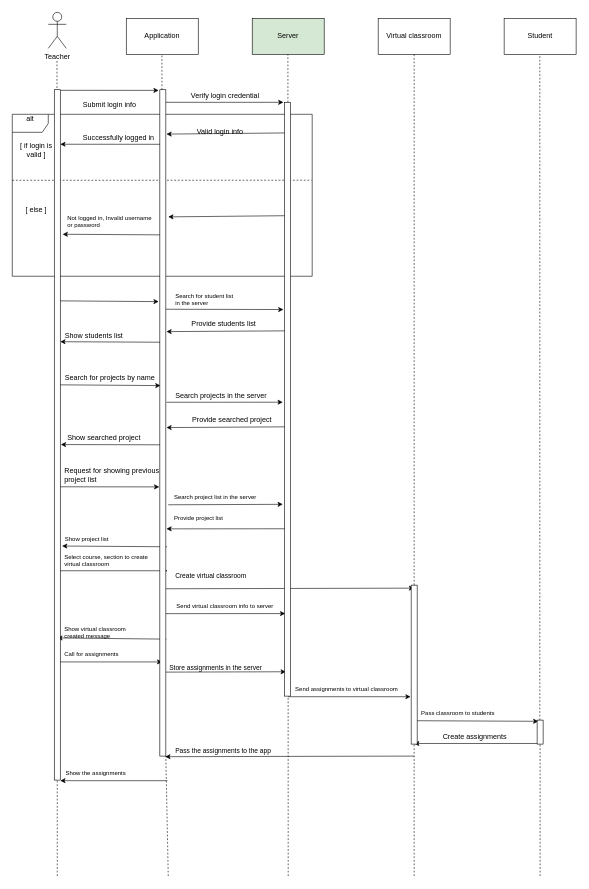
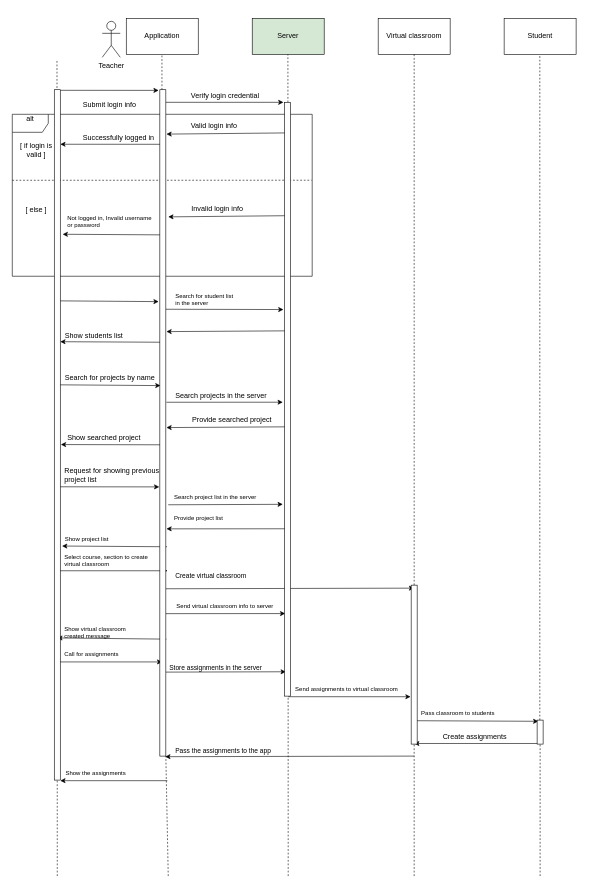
node "Teacher": moved (57, 30) -> (111, 39)
node "Valid login info": moved (223, 132) -> (217, 126)
node "Invalid login info": added
node "Provide students list": removed
